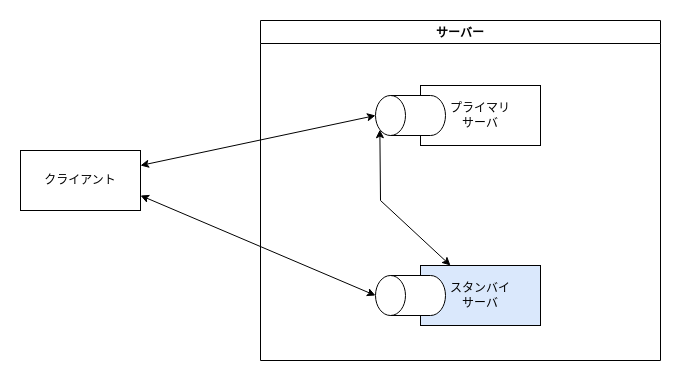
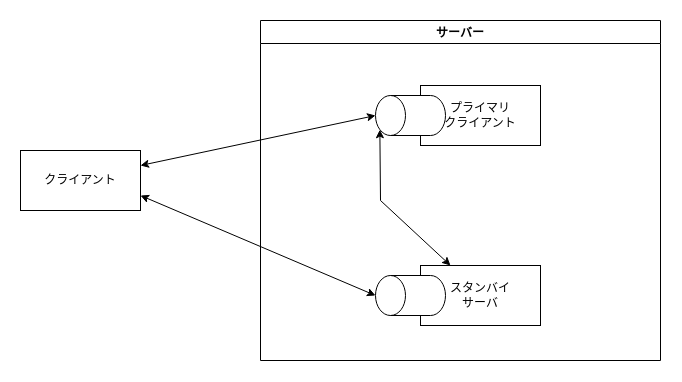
node "プライマリ サーバ": label "プライマリ サーバ" -> "プライマリ クライアント"
node "スタンバイ サーバ": fillcolor #dae8fc -> #ffffff
